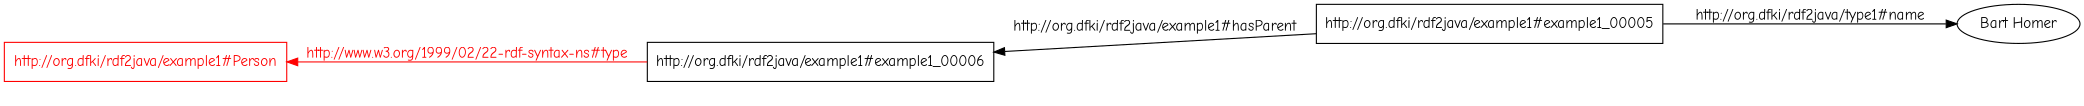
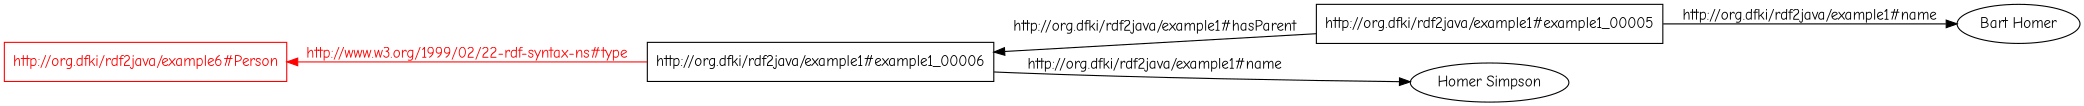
edge "http://org.dfki/rdf2java/example1#example1_00005" -> "Bart Homer": label "http://org.dfki/rdf2java/type1#name" -> "http://org.dfki/rdf2java/example1#name"
node "http://org.dfki/rdf2java/example1#Person": label "http://org.dfki/rdf2java/example1#Person" -> "http://org.dfki/rdf2java/example6#Person"
node "Homer Simpson": added
